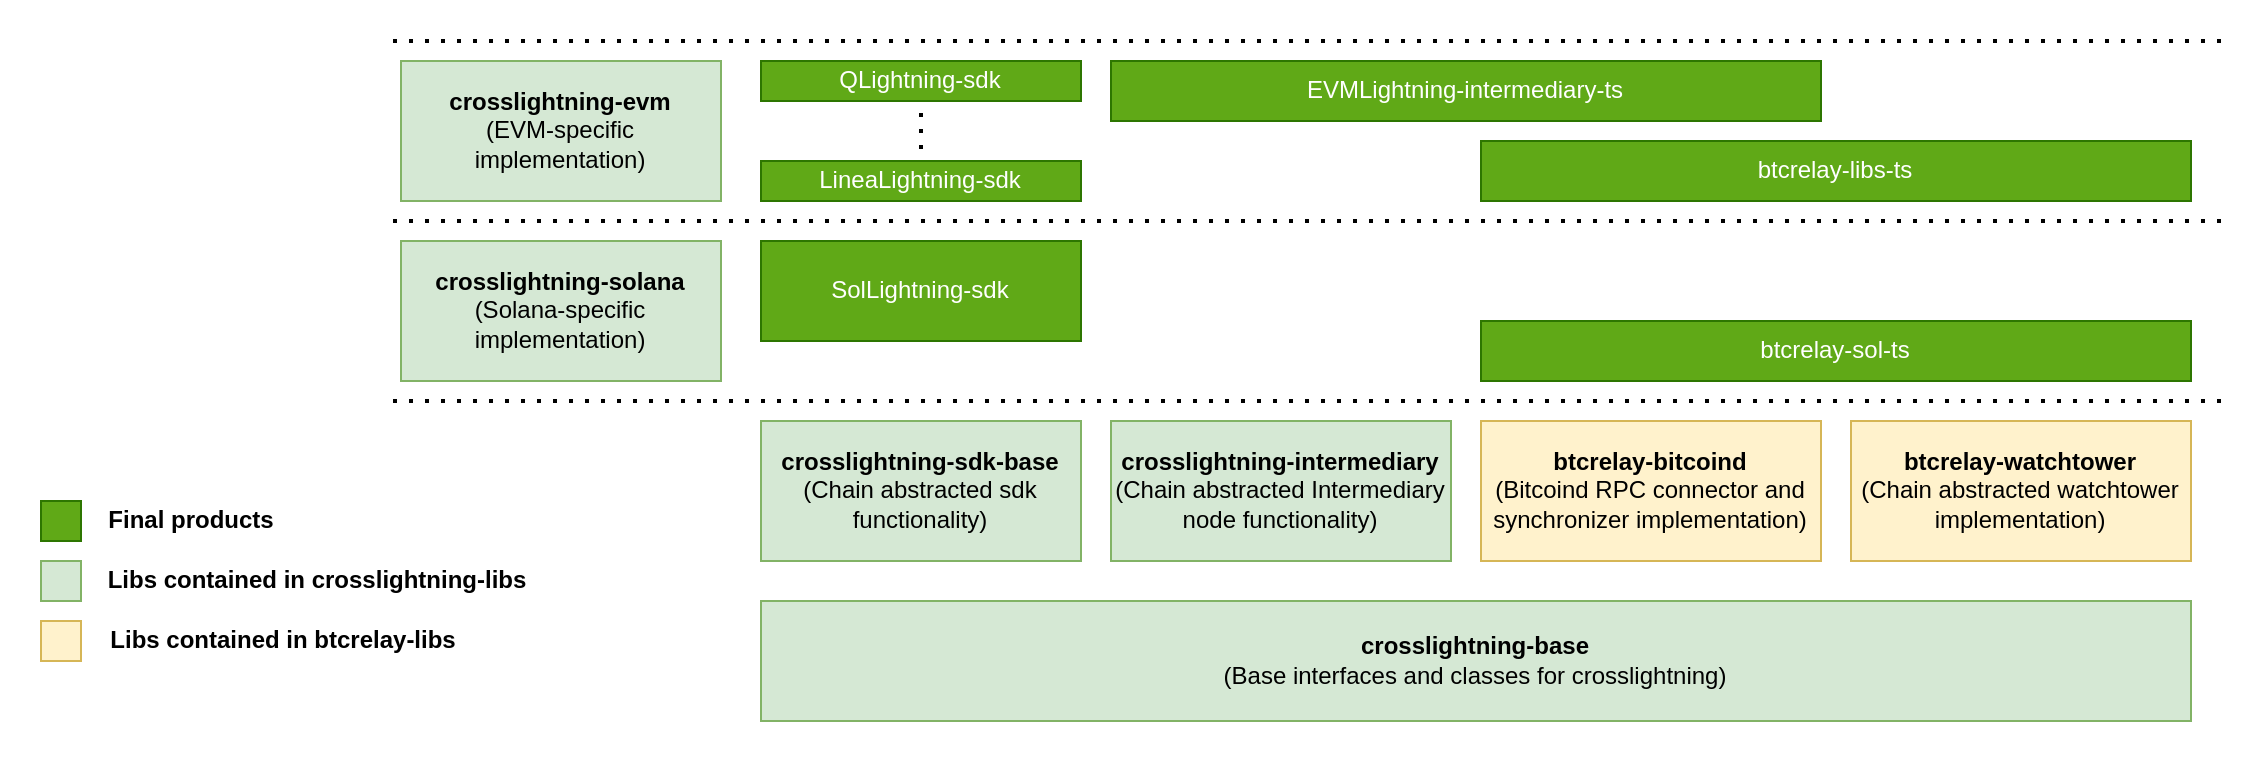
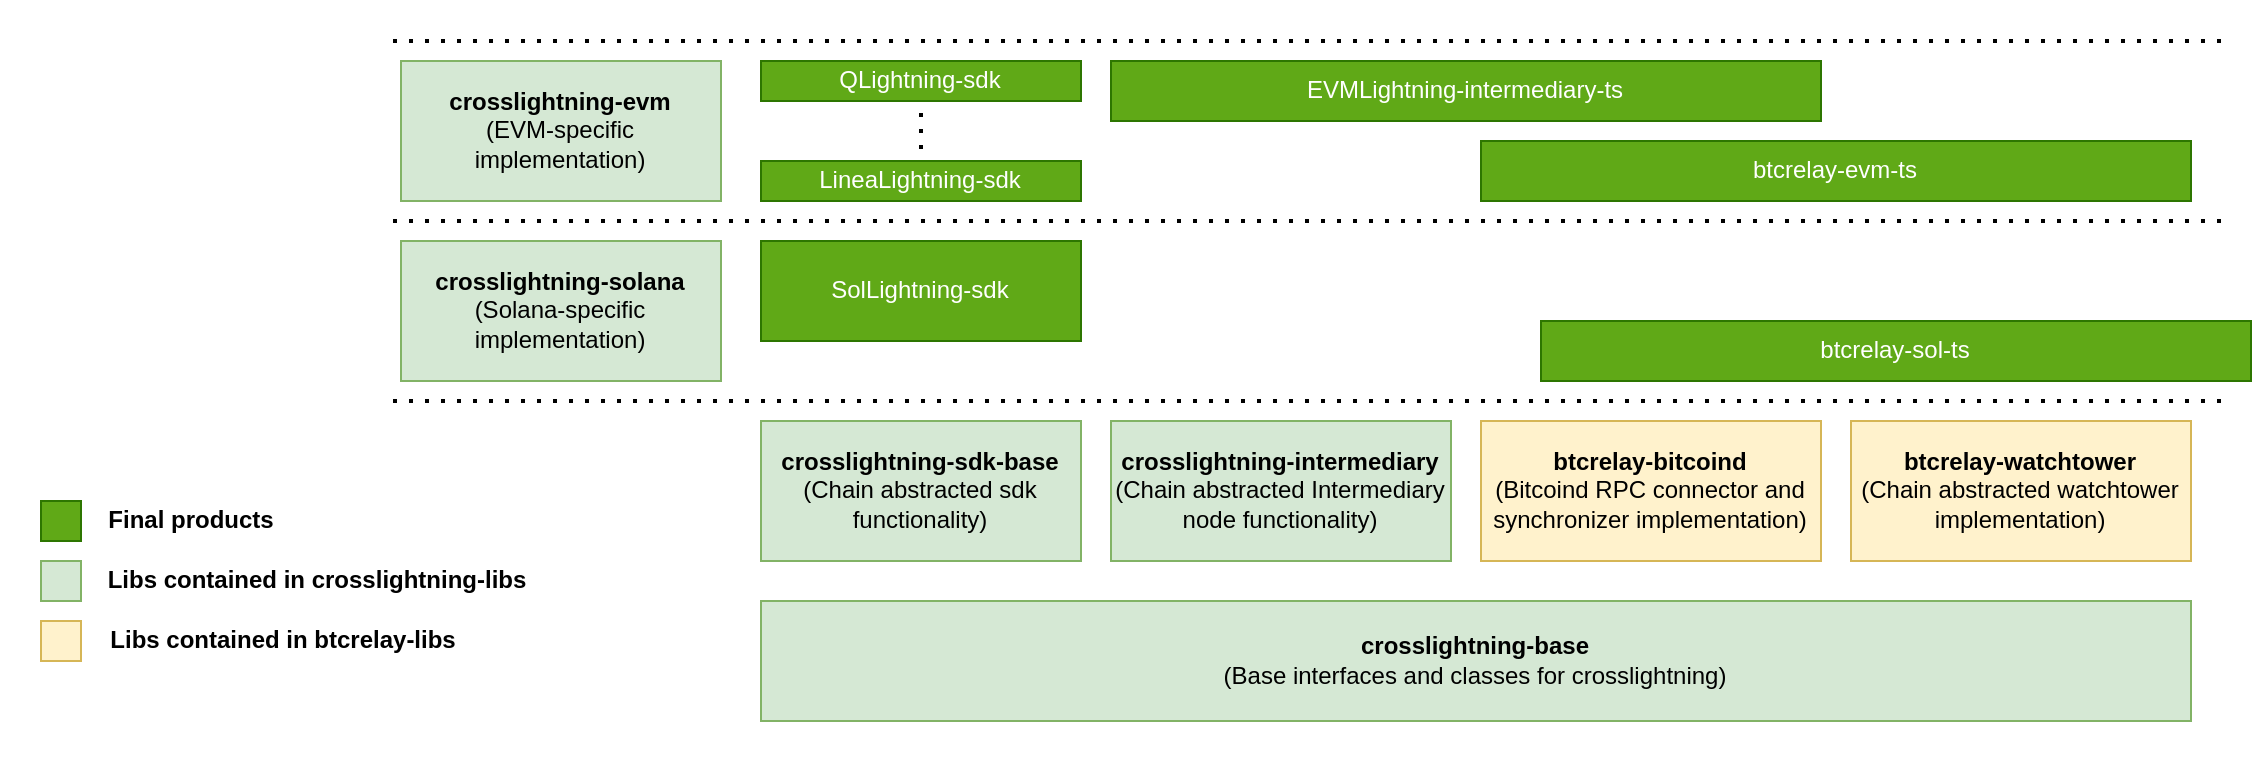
node "btcrelay-libs-ts": label "btcrelay-libs-ts" -> "btcrelay-evm-ts"
node "btcrelay-sol-ts": moved (1836, 351) -> (1896, 351)
